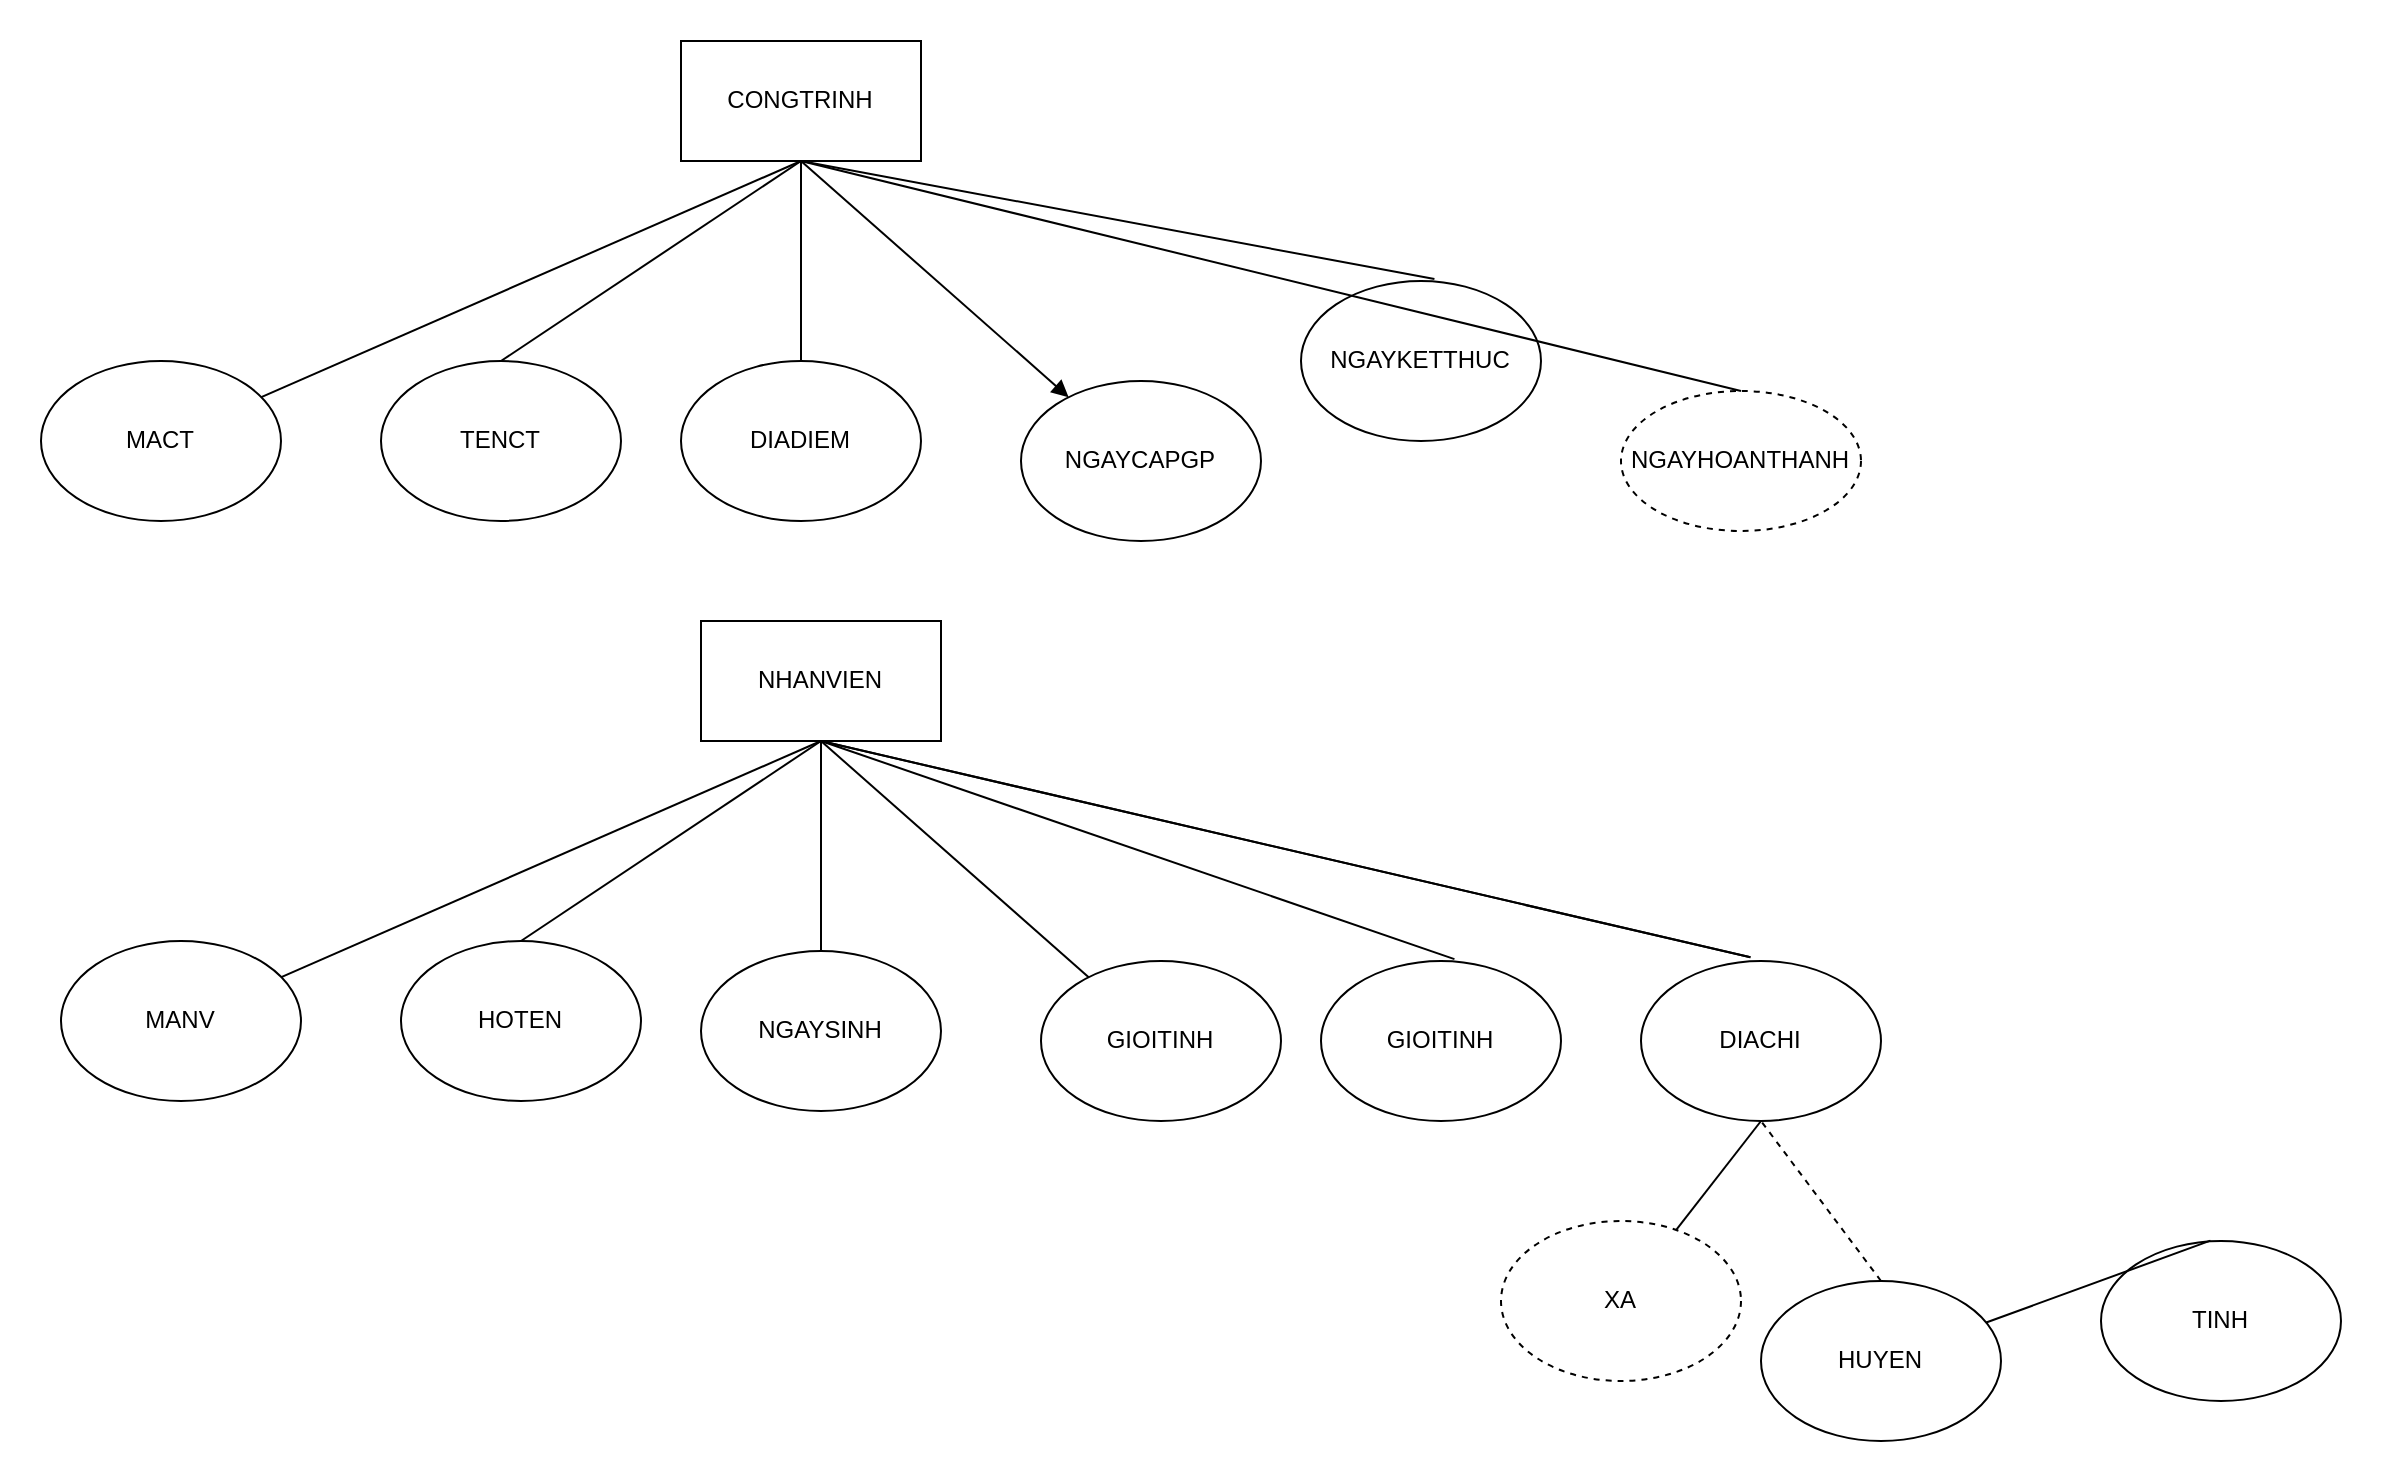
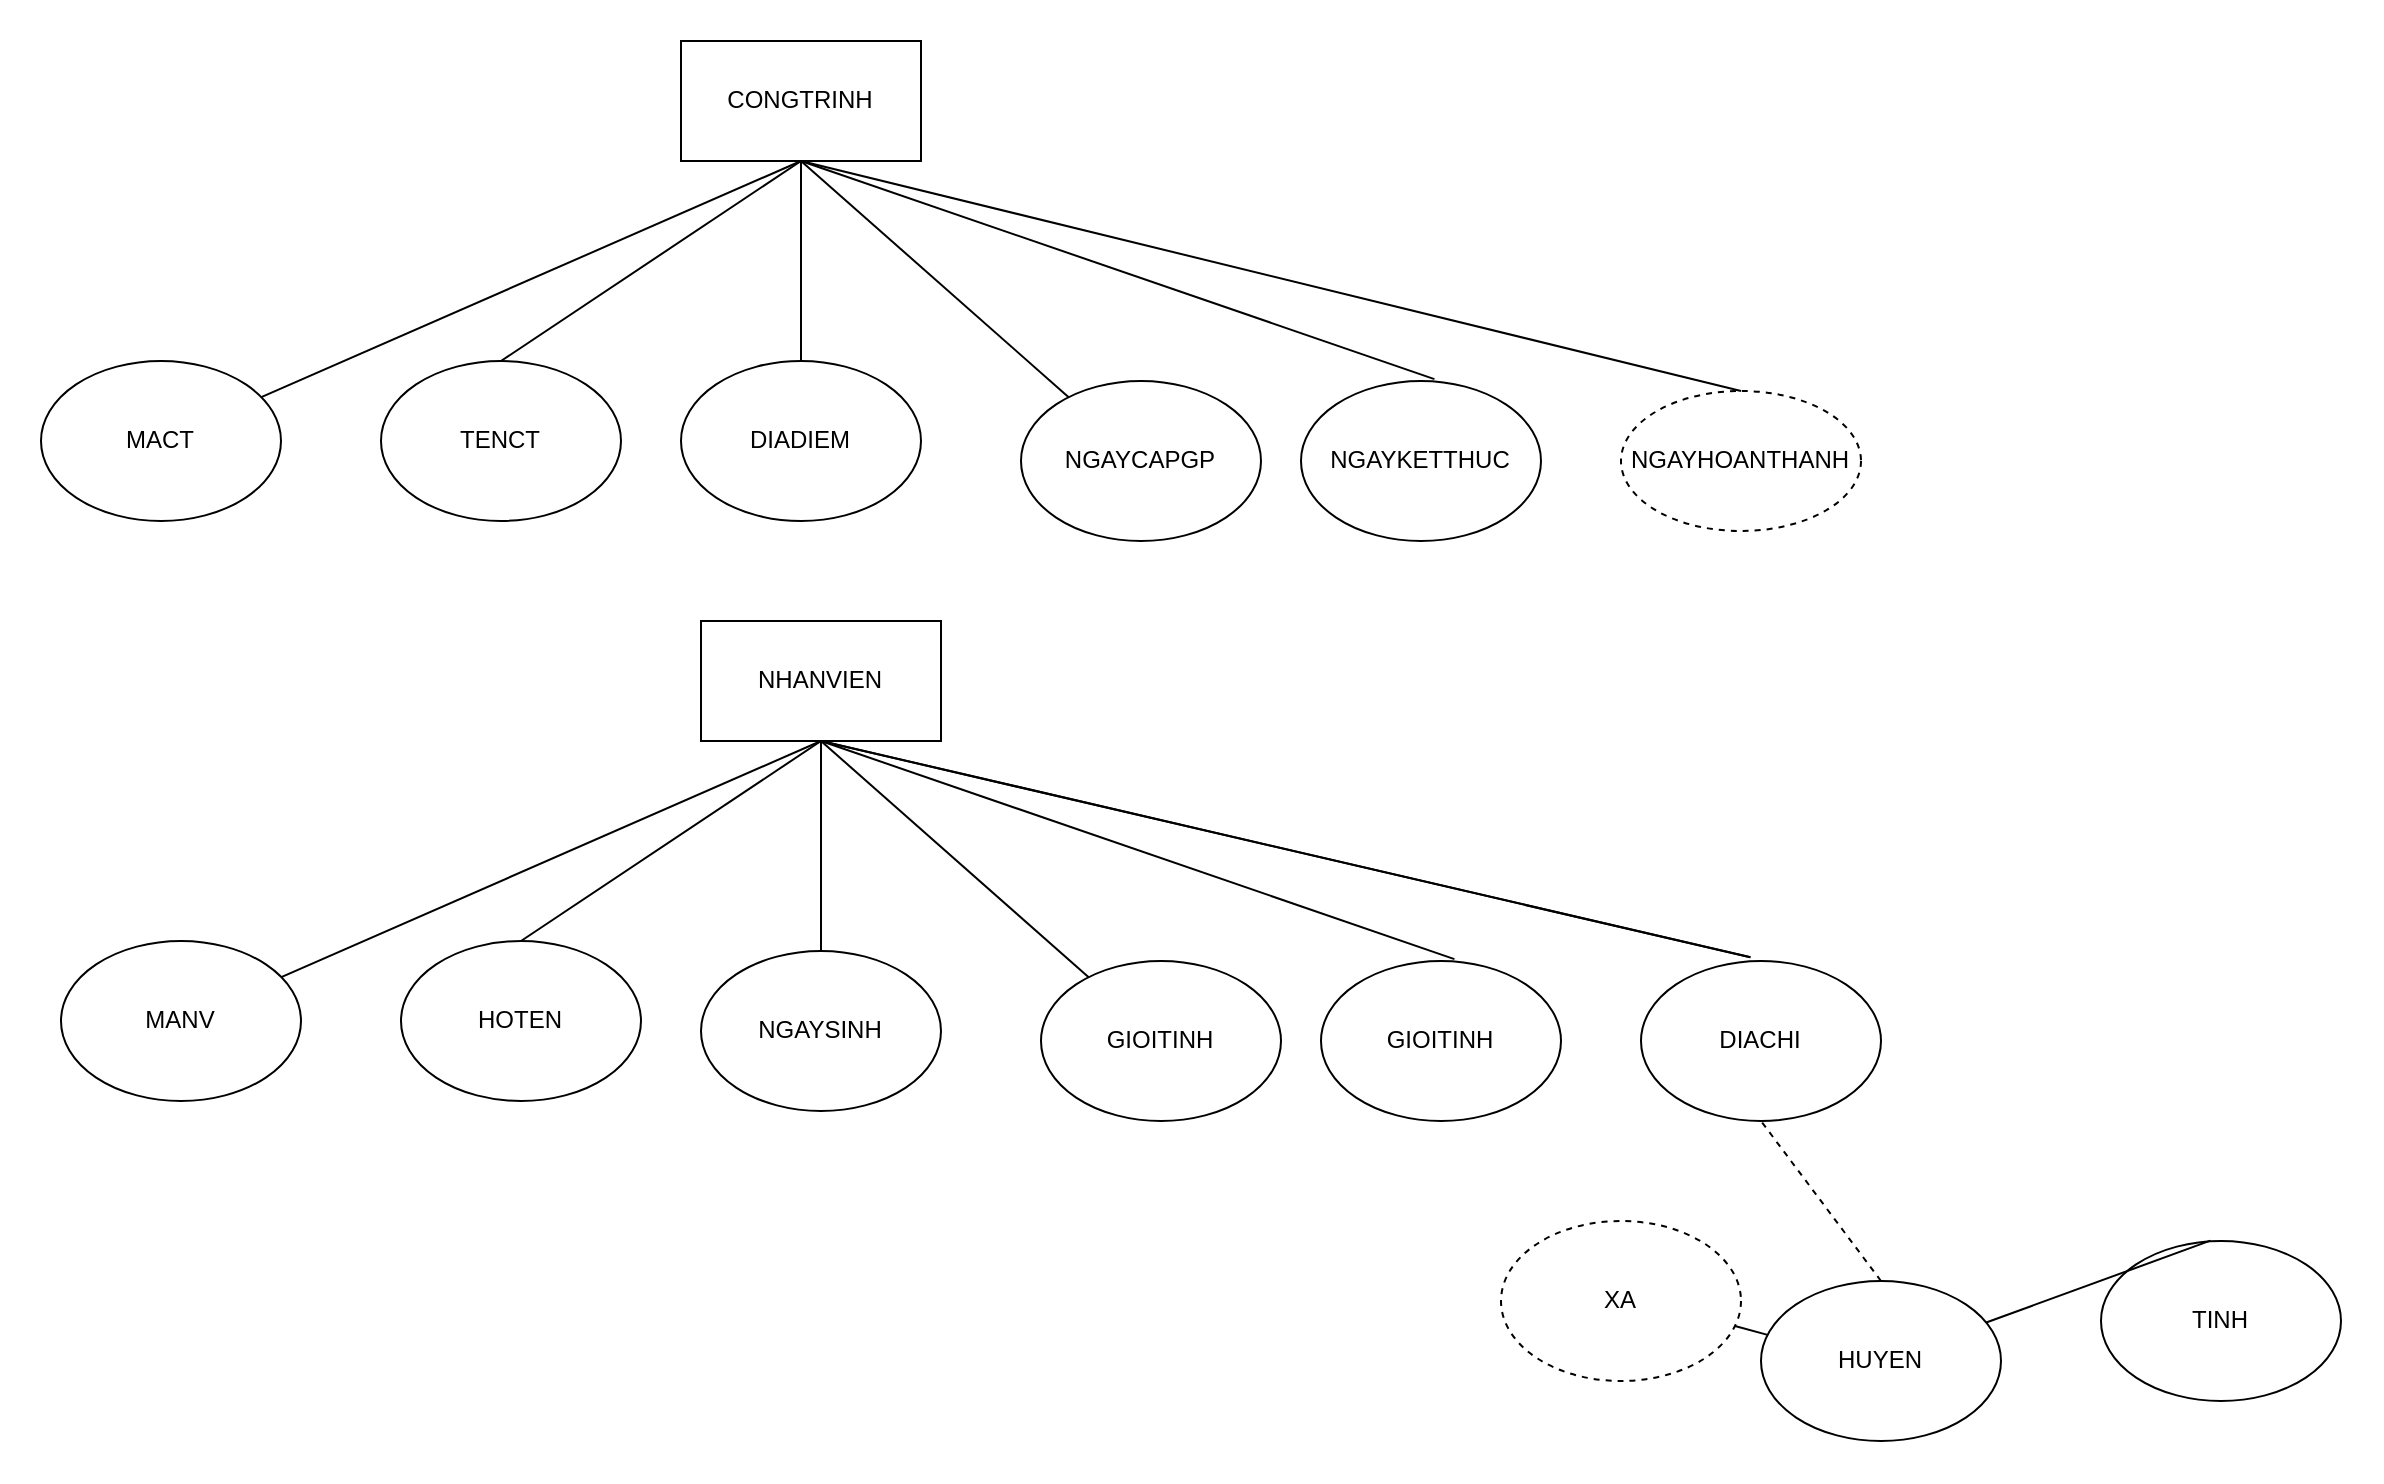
node "NGAYKETTHUC": moved (1421, 361) -> (1421, 461)
edge "CONGTRINH" -> "NGAYCAPGP": arrowhead block -> none
edge "DIACHI" -- "XA": now "HUYEN" -- "XA"
